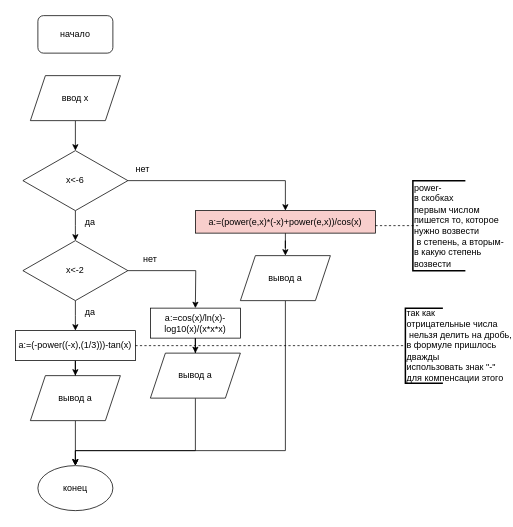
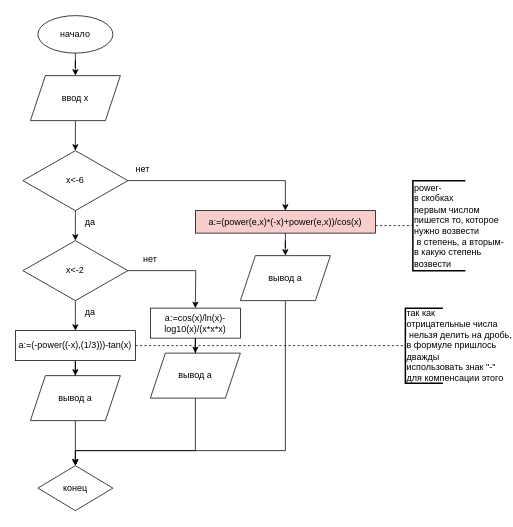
node "начало": shape rounded rectangle -> ellipse
edge "начало" -> "ввод х": added
node "конец": shape ellipse -> diamond
